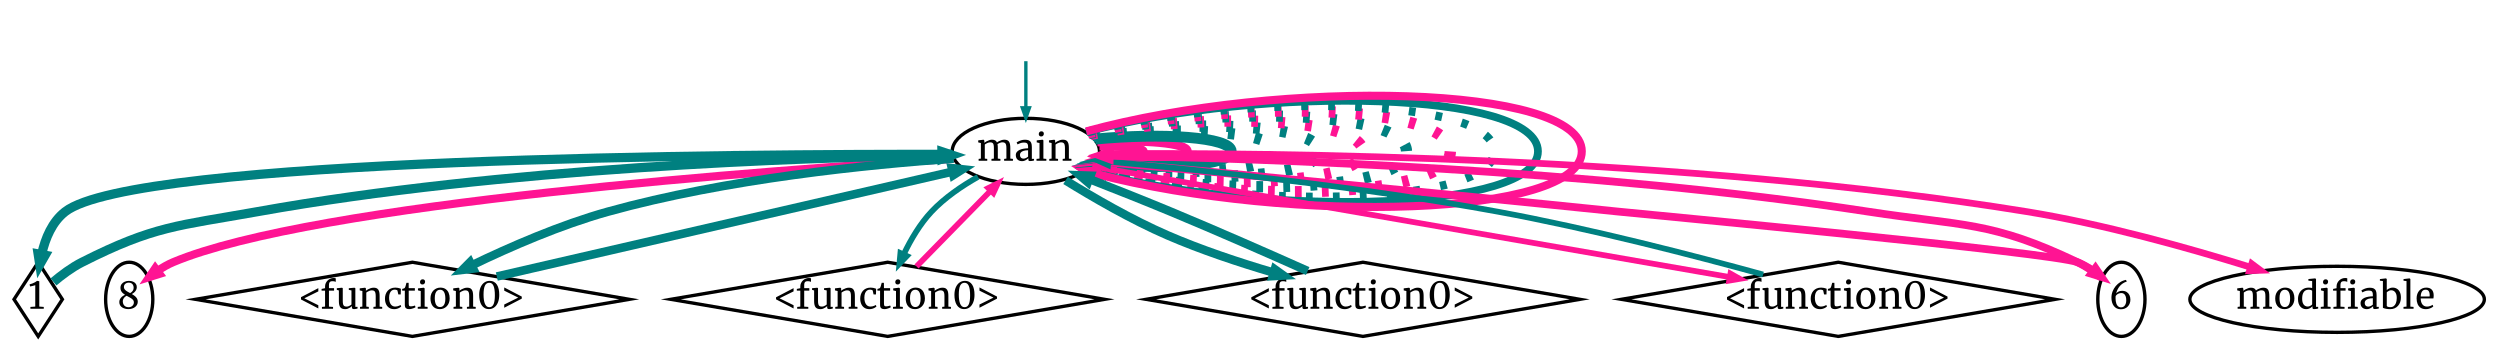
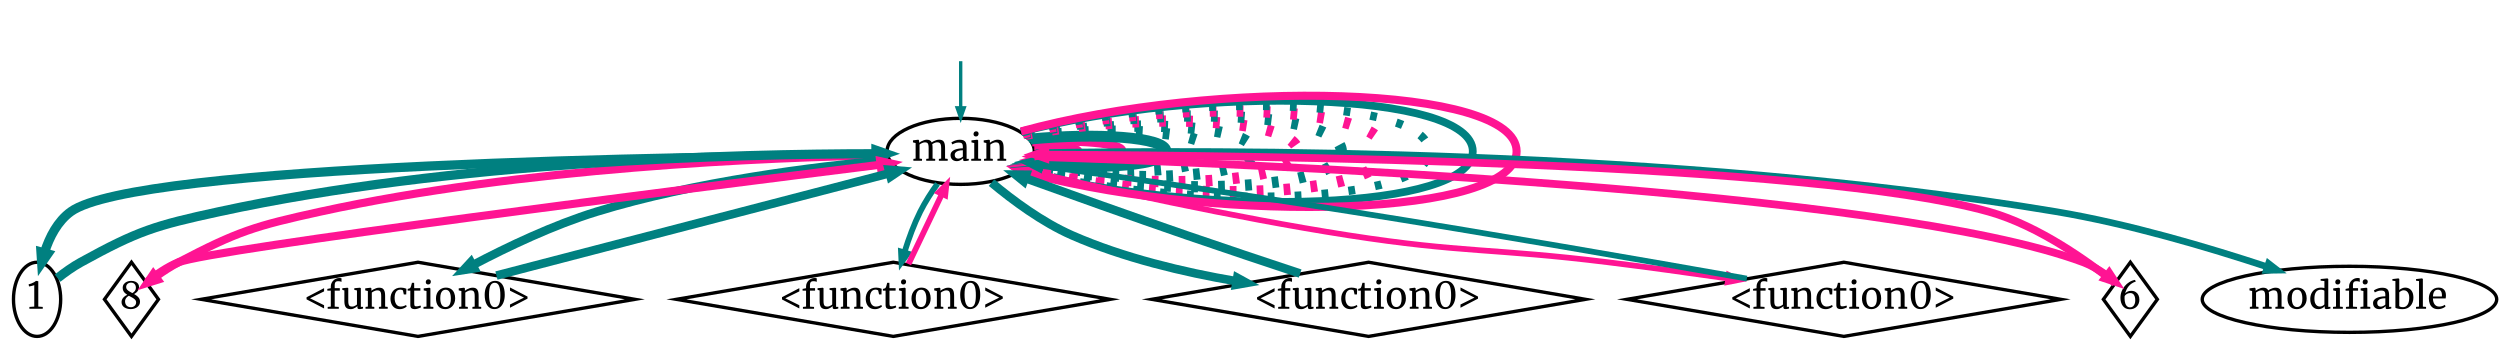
edge "main" -> "modifiable": color deeppink -> teal
edge "8" -> "main": added
node "1": shape diamond -> ellipse
node "8": shape ellipse -> diamond
node "6": shape ellipse -> diamond
